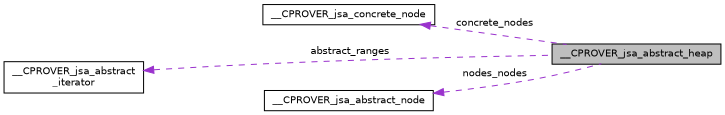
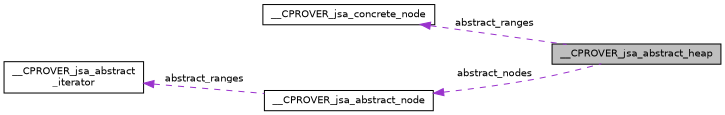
edge "__CPROVER_jsa_abstract_heap" -> "__CPROVER_jsa_concrete_node": label " concrete_nodes" -> " abstract_ranges"
edge "__CPROVER_jsa_abstract_heap" -> "__CPROVER_jsa_abstract _iterator": now "__CPROVER_jsa_abstract_node" -> "__CPROVER_jsa_abstract _iterator"
edge "__CPROVER_jsa_abstract_heap" -> "__CPROVER_jsa_abstract_node": label " nodes_nodes" -> " abstract_nodes"
